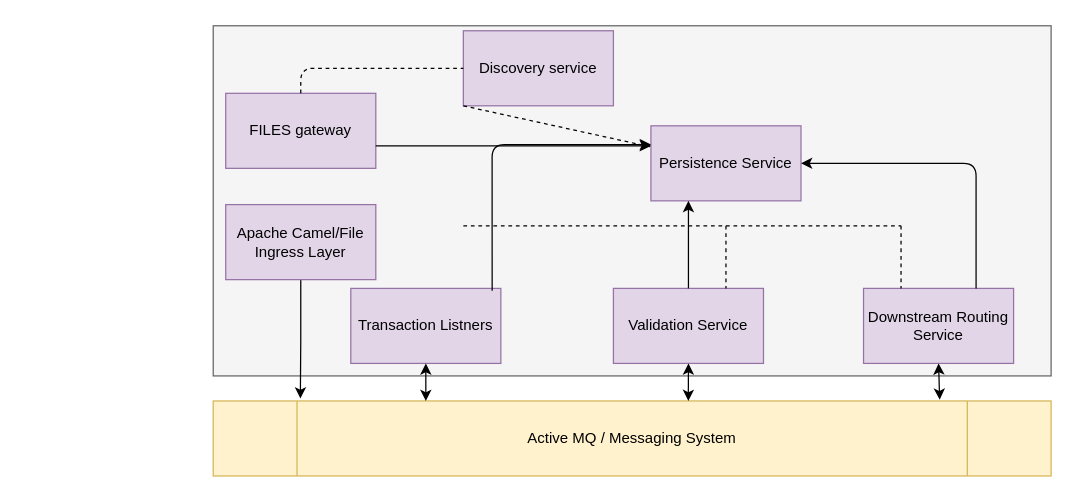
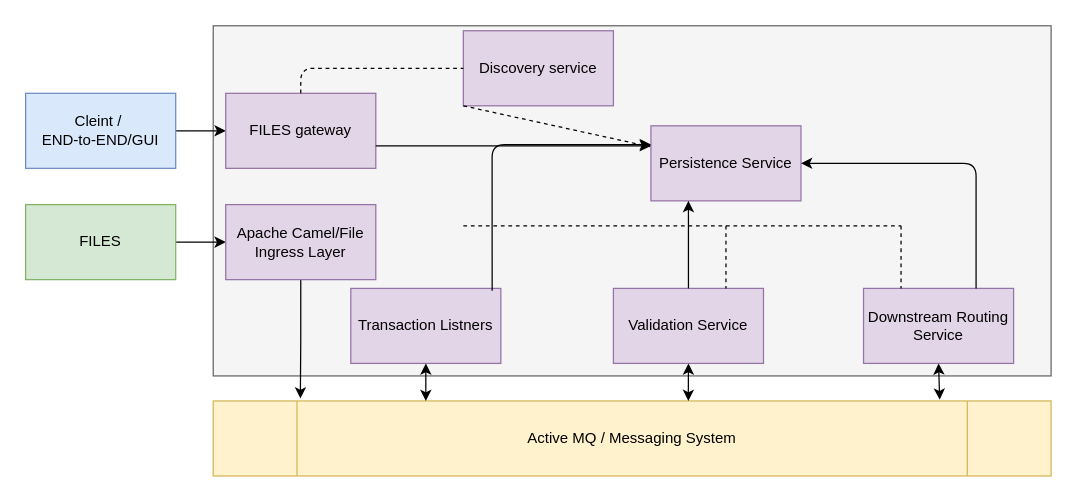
node "Cleint / END-to-END/GUI": added
edge "Cleint / END-to-END/GUI" -> "FILES gateway": added
node "FILES": added
edge "FILES" -> "Apache Camel/File Ingress Layer": added
